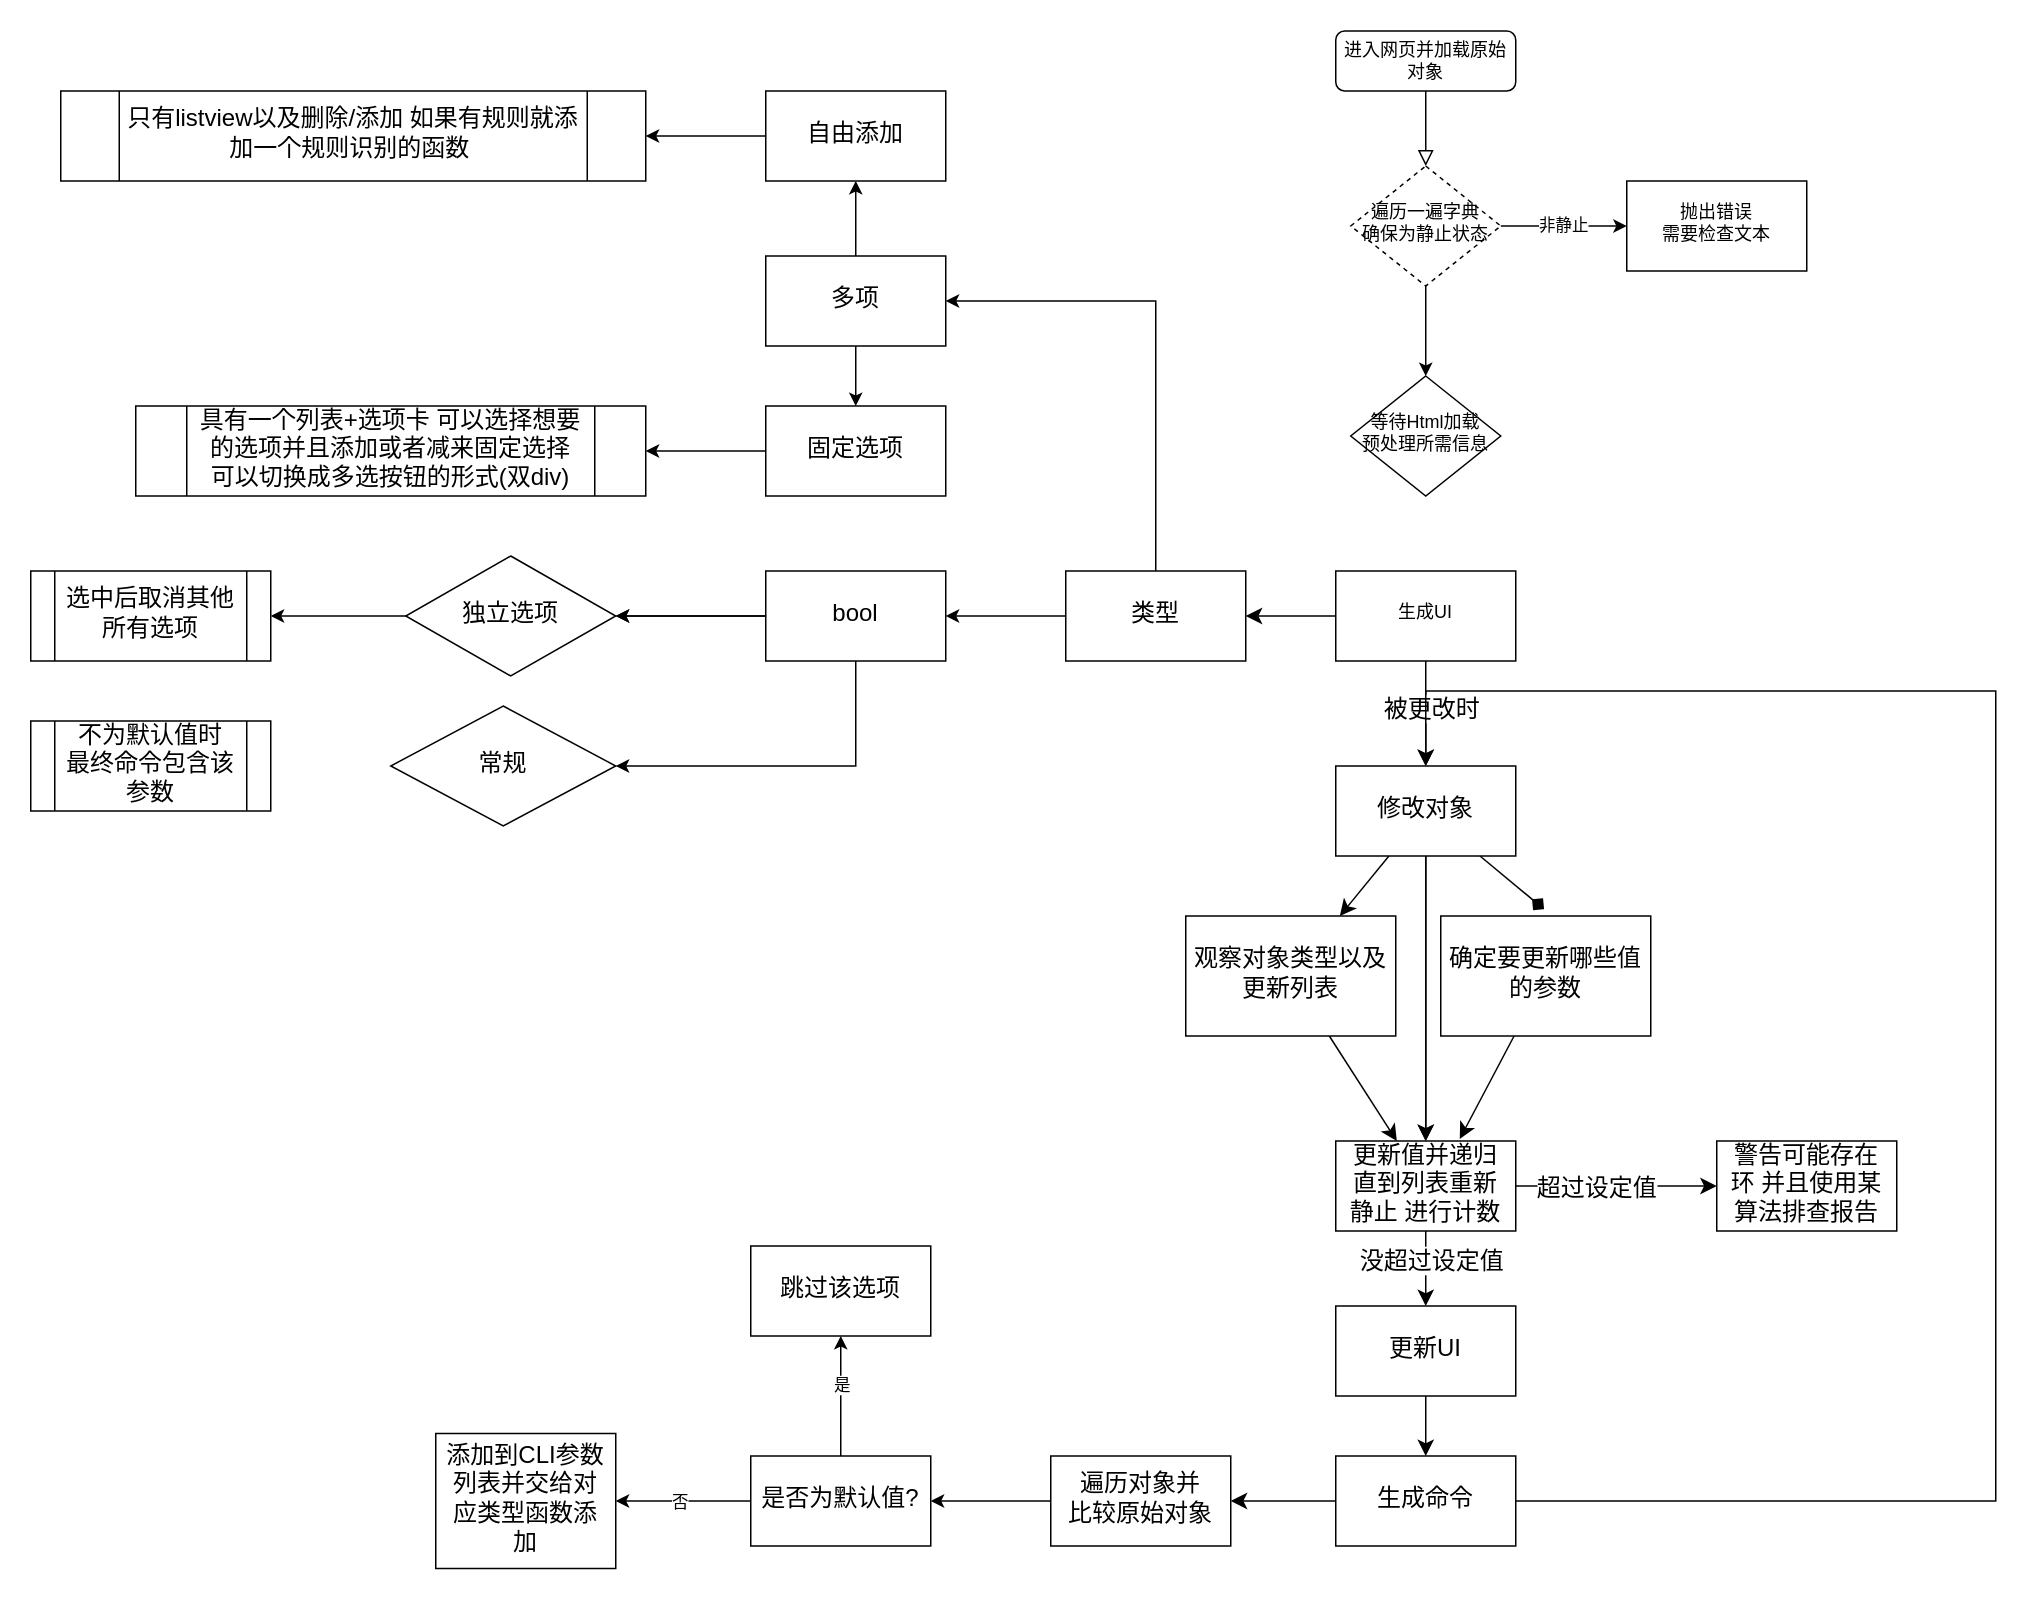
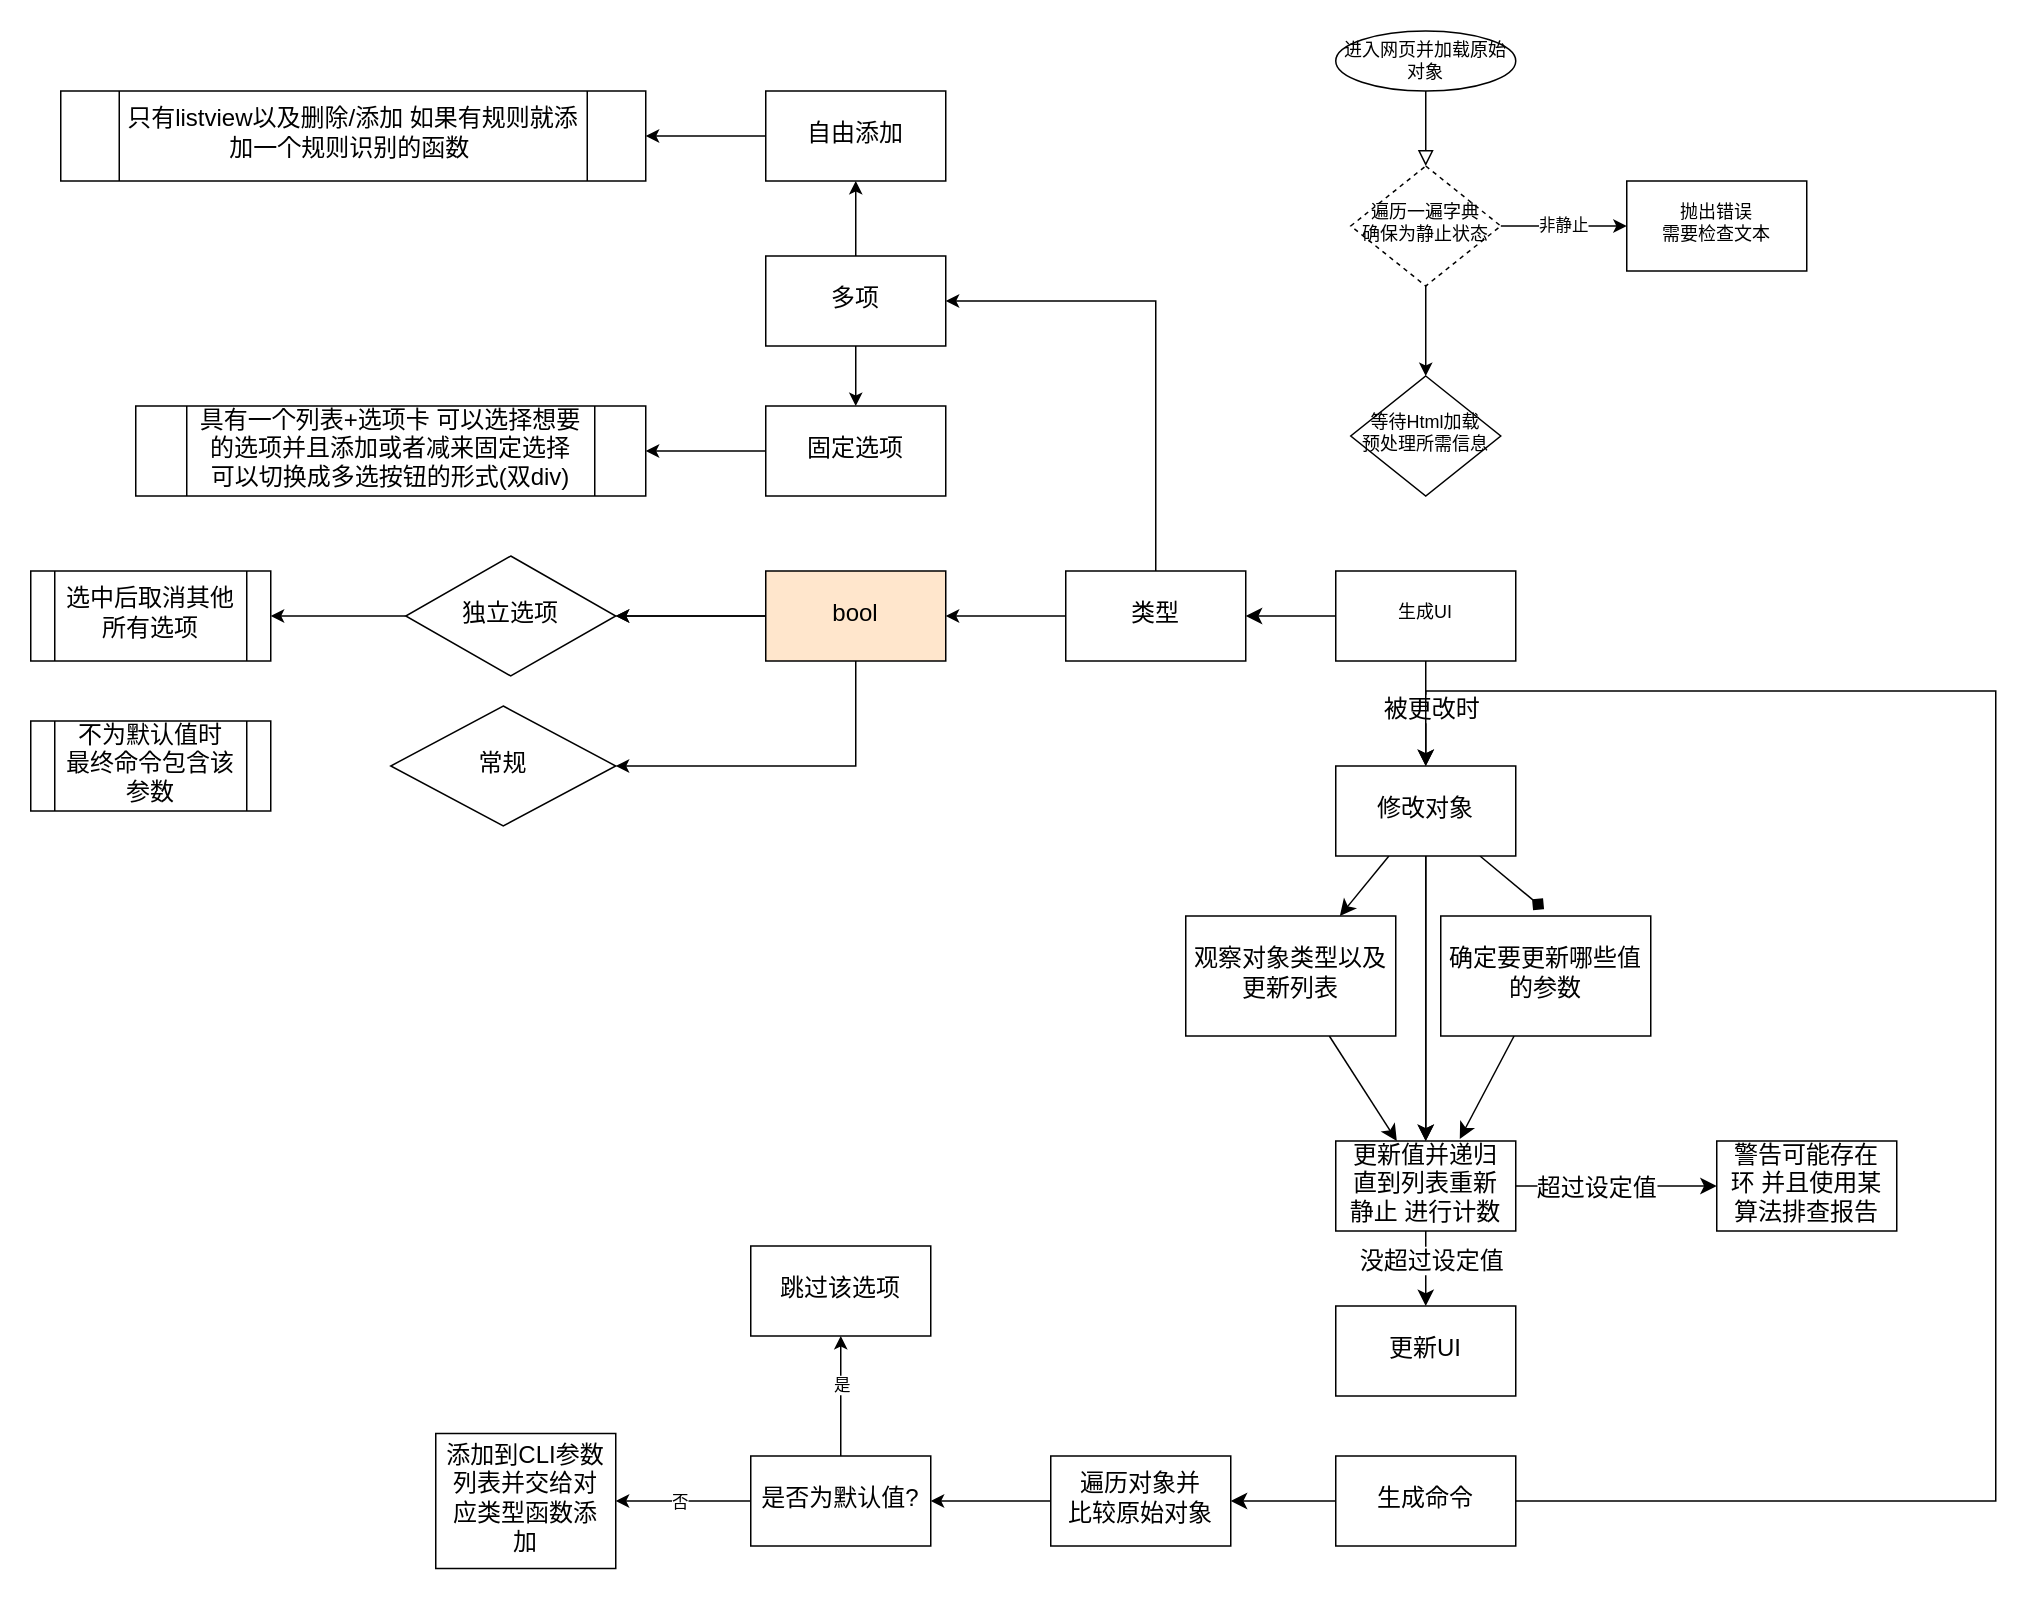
node "进入网页并加载原始对象": shape rounded rectangle -> ellipse
node "bool": fillcolor #ffffff -> #ffe6cc
edge "更新UI" -> "生成命令": removed
